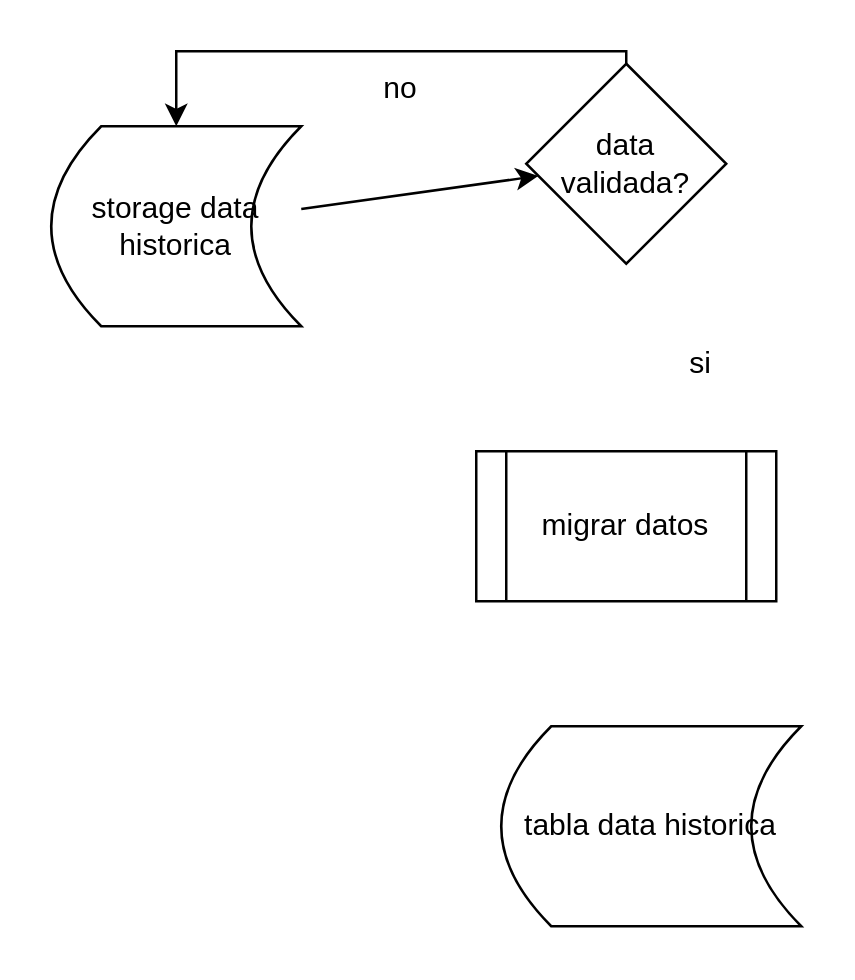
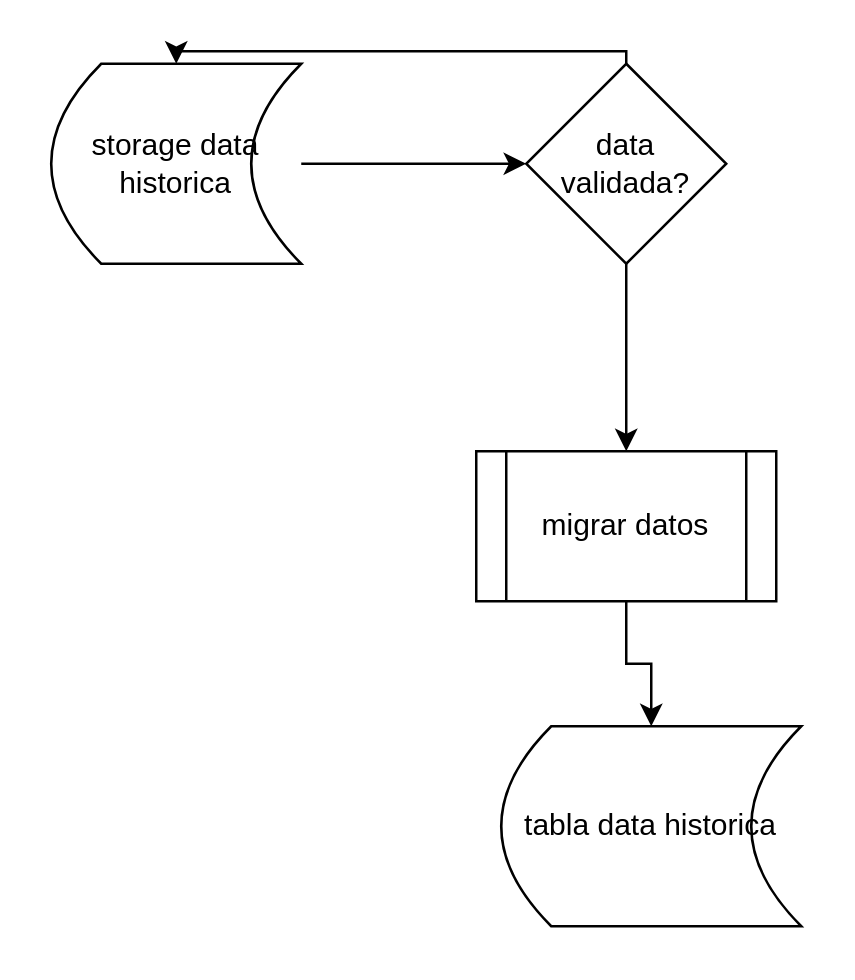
node "no": removed
node "storage data historica": moved (176, 226) -> (176, 164)
edge "data validada?" -> "migrar datos": added
node "si": removed
edge "migrar datos" -> "tabla data historica": added
